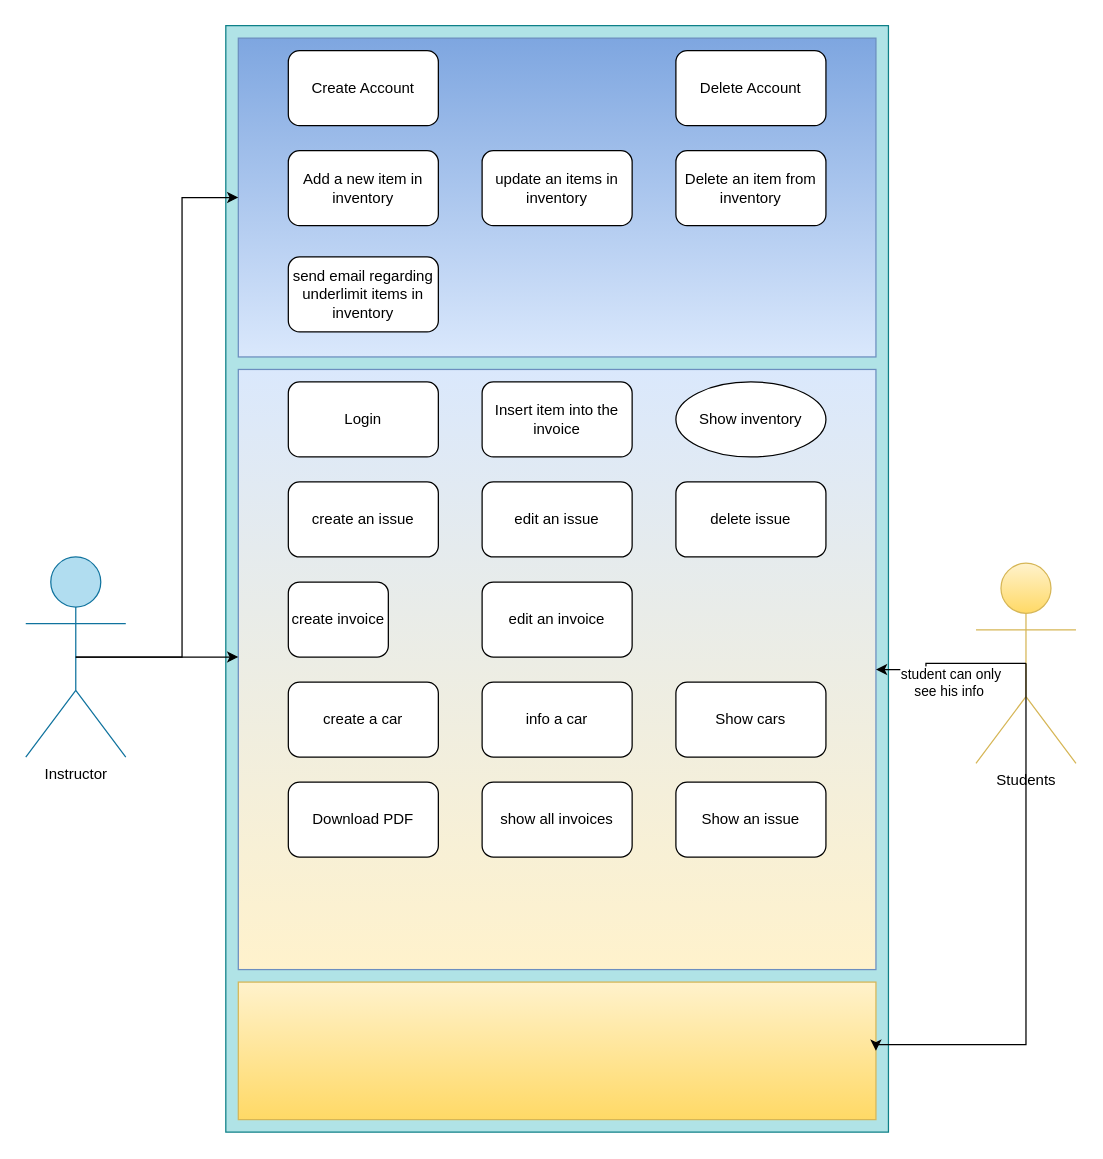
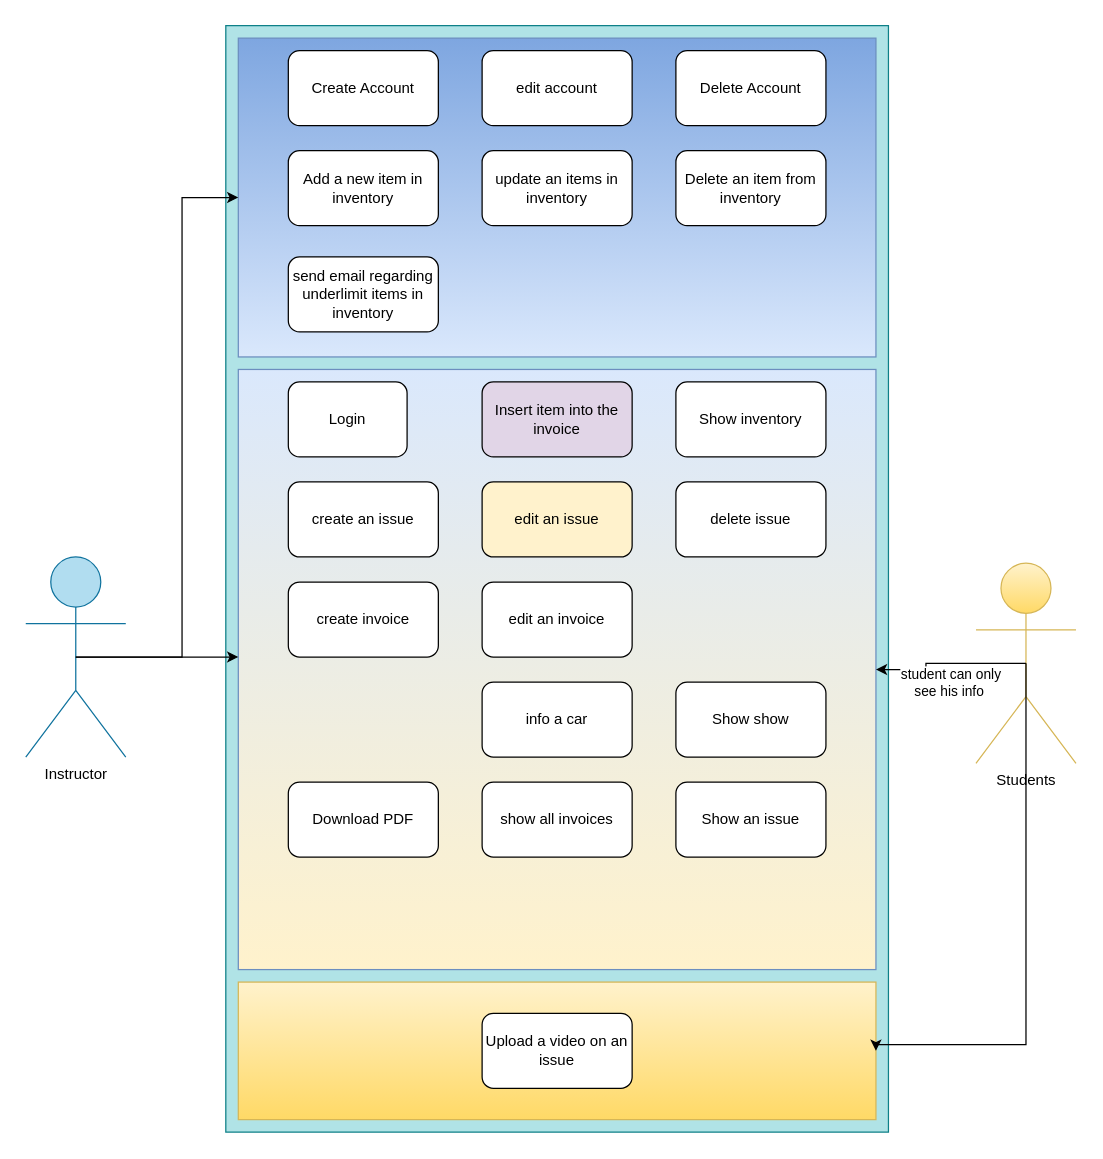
node "edit account": added
node "Login": size 150x75 -> 119x75
node "Insert item into the invoice": fillcolor #ffffff -> #e1d5e7
node "Show inventory": shape ellipse -> rounded rectangle
node "edit an issue": fillcolor #ffffff -> #fff2cc
node "create invoice": size 100x75 -> 150x75
node "create a car": removed
node "Show cars": label "Show cars" -> "Show show"
node "Upload a video on an issue": added
